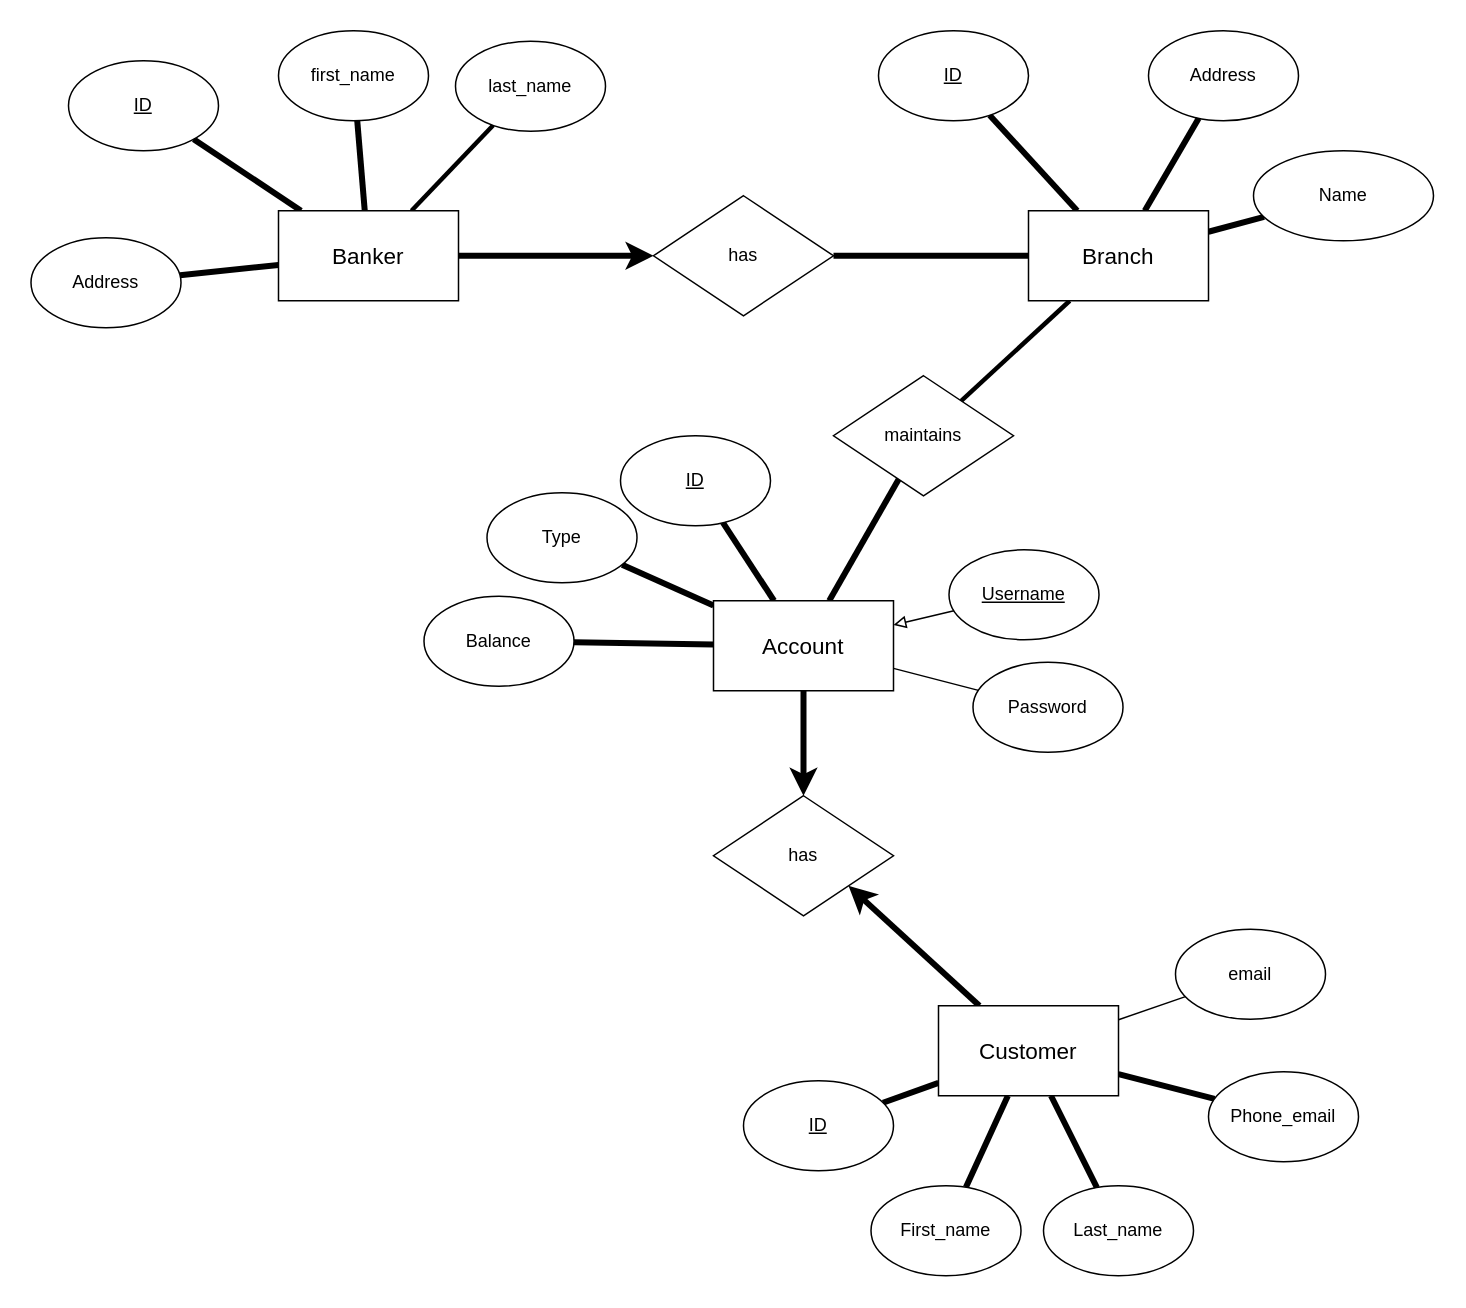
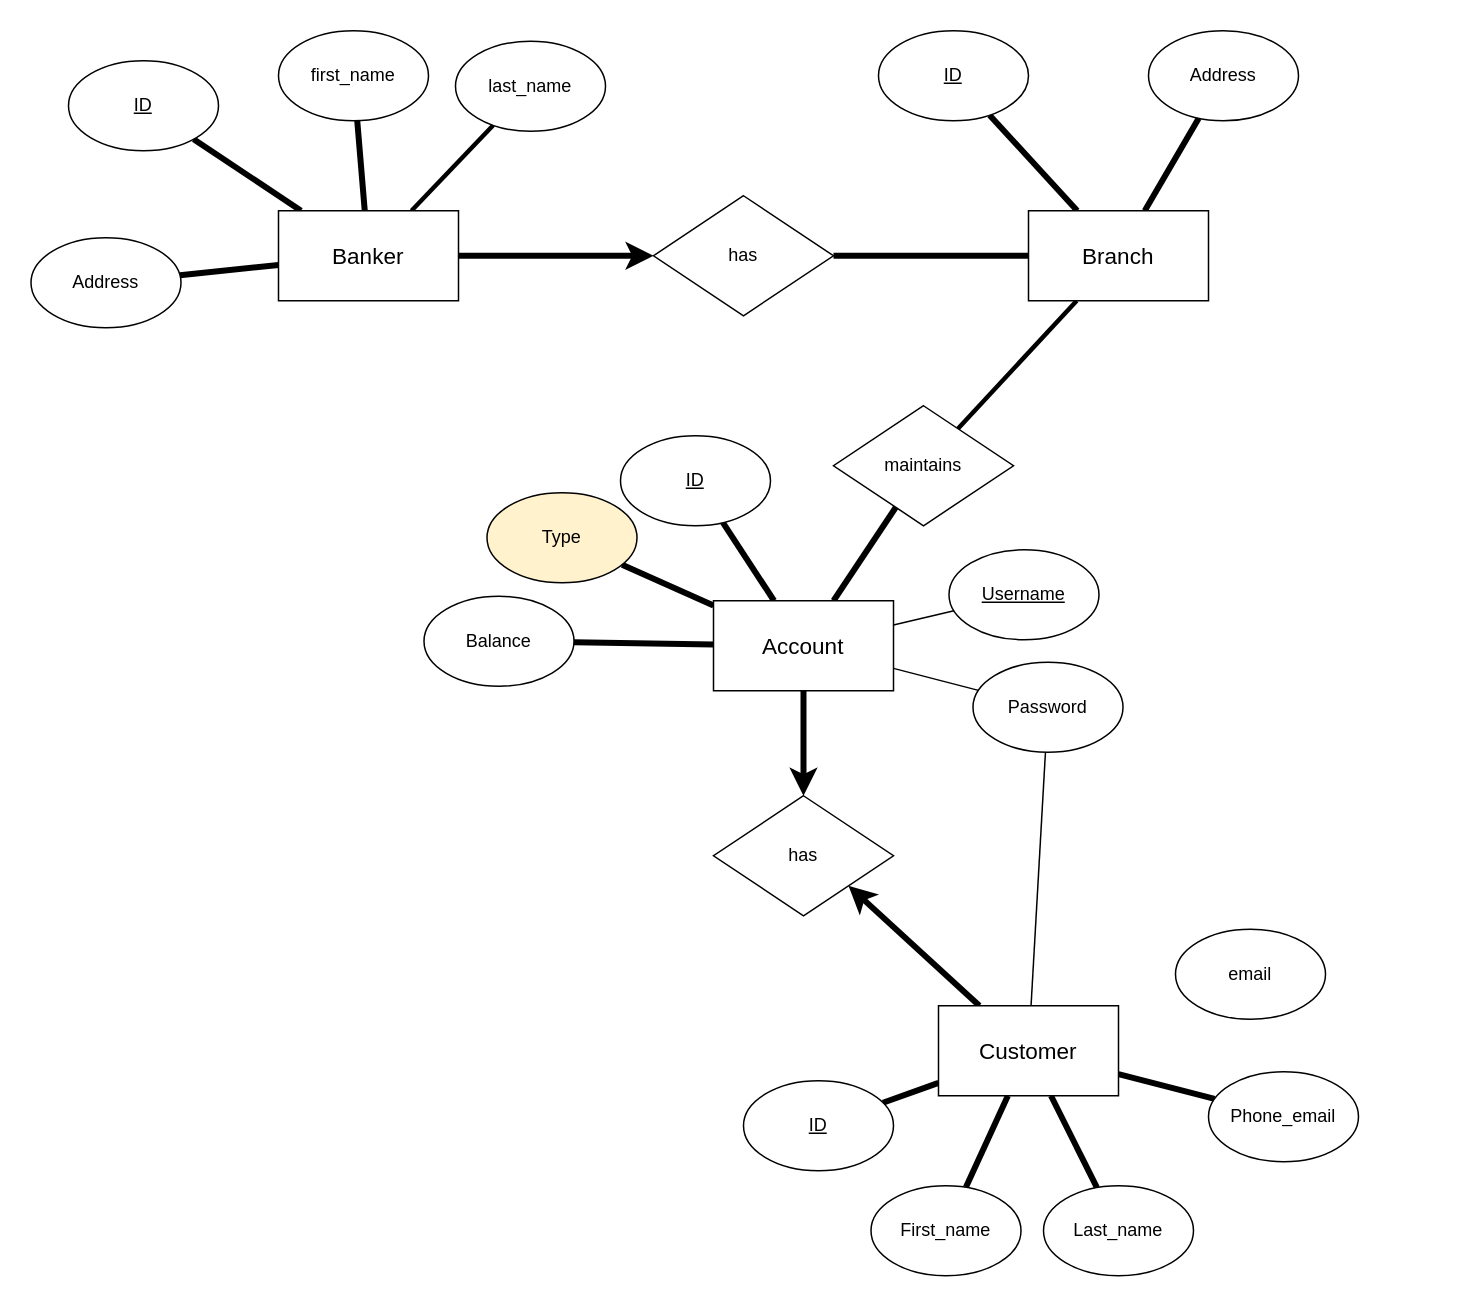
node "Name": removed
edge "Name" -- "Branch": removed
node "maintains": moved (923, 436) -> (923, 466)
node "Type": fillcolor #ffffff -> #fff2cc
edge "Username" -> "Account": arrowhead block -> none
edge "email" -- "Customer": now "Password" -- "Customer"
